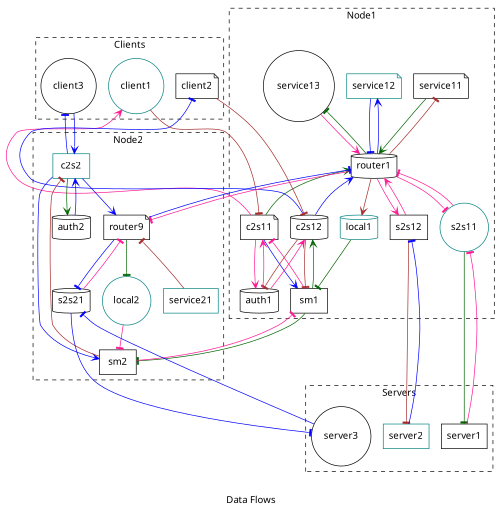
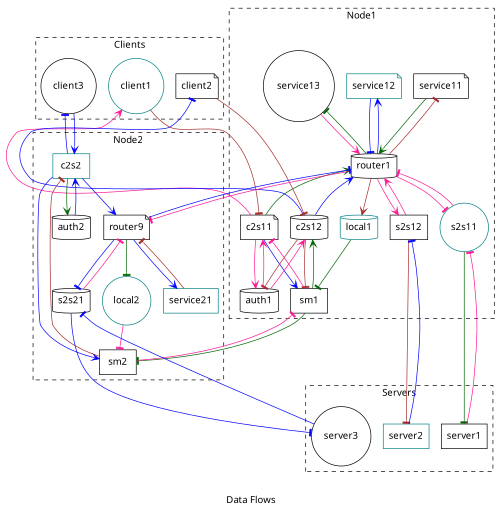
edge "router9" -> "service21": added
